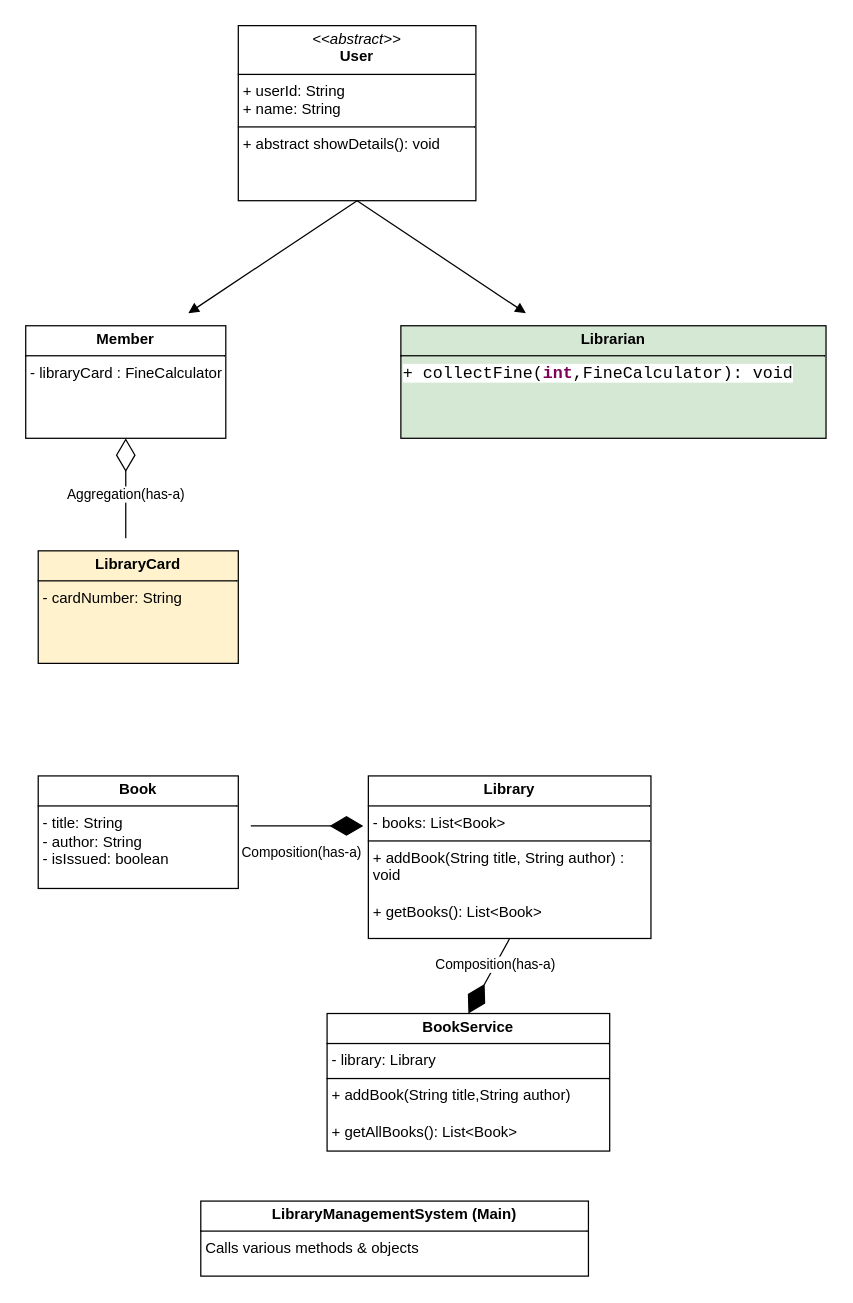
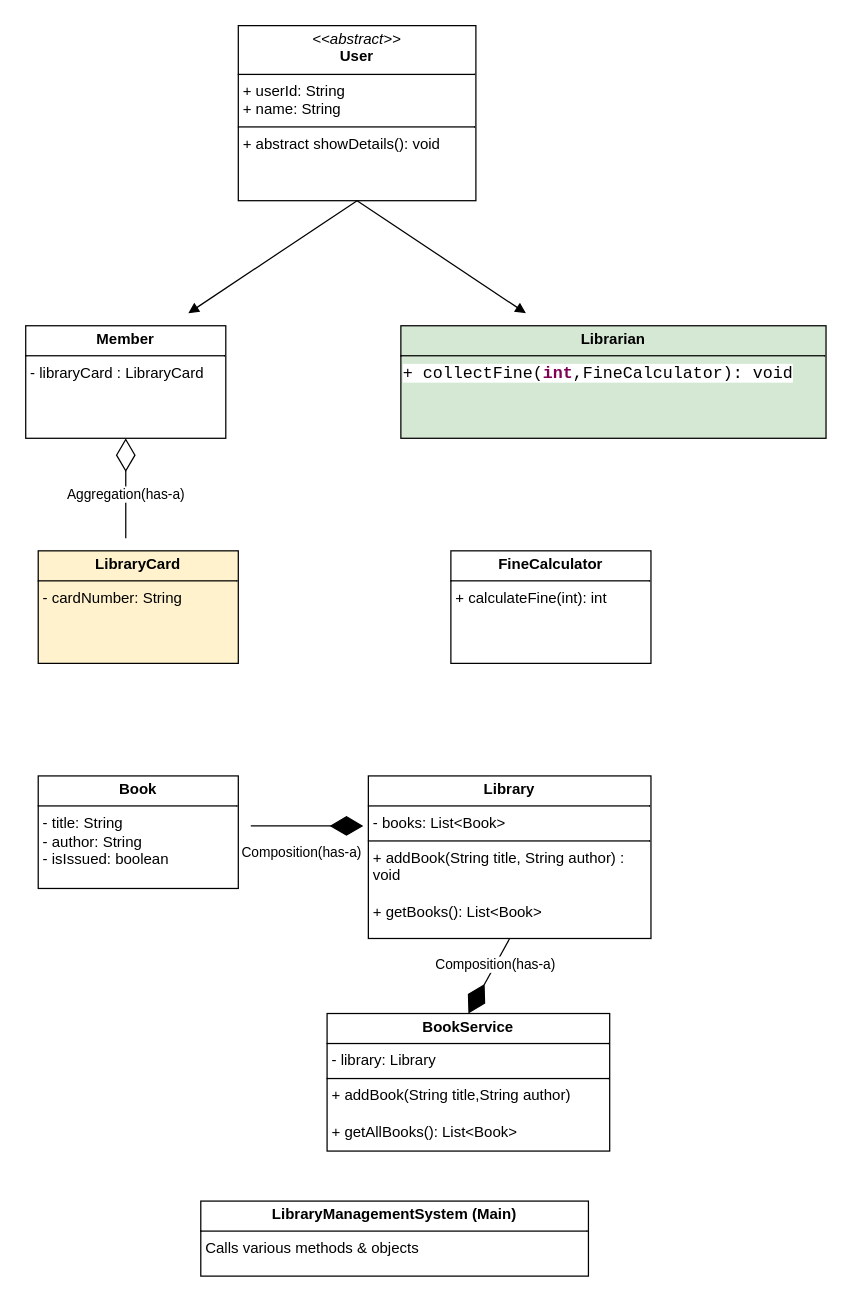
node "Member - libraryCard : FineCalculator": label "Member - libraryCard : FineCalculator" -> "Member - libraryCard : LibraryCard"
node "FineCalculator + calculateFine(int): int": added
